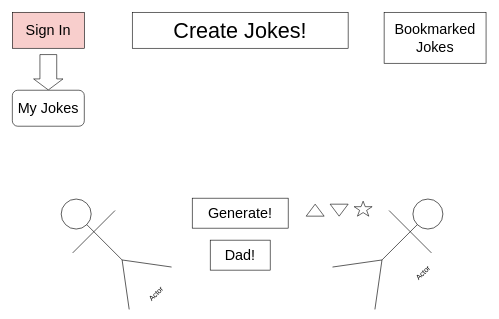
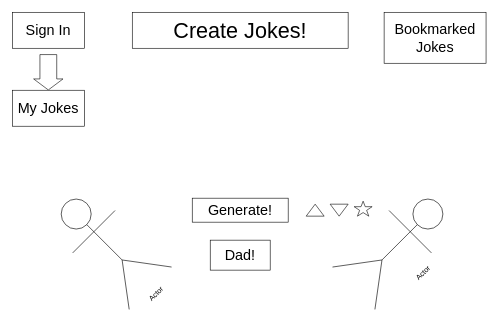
node "Sign In": fillcolor #f8cecc -> #ffffff
node "My Jokes": shape rounded rectangle -> rectangle
node "Generate!": size 96x30 -> 96x24
